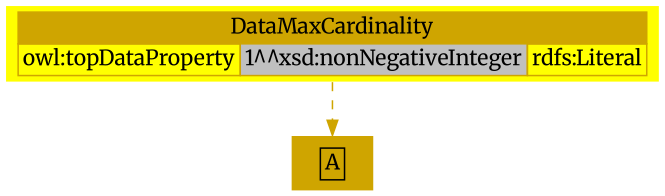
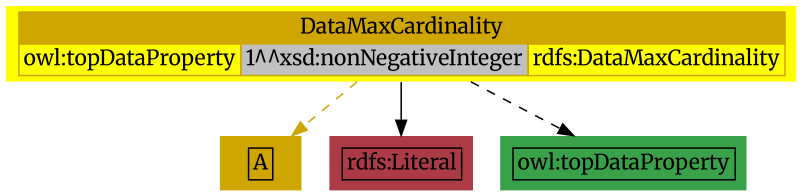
node "DataMaxCardinality": text "rdfs:Literal" -> "rdfs:DataMaxCardinality"
node "rdfs:Literal": added
node "owl:topDataProperty": added
